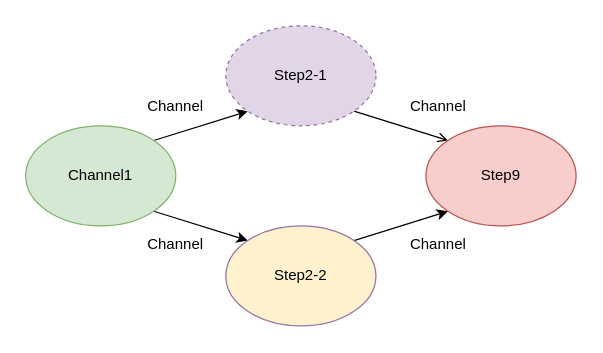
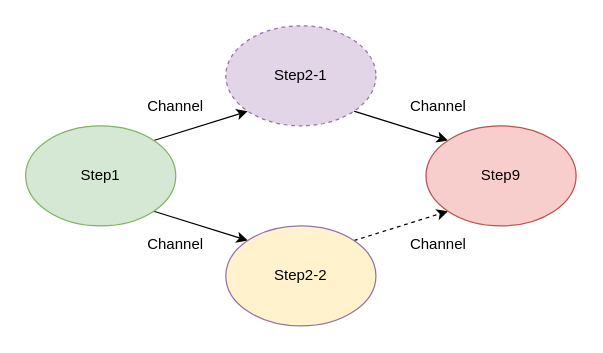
edge "Step2-1" -> "Step9": arrowhead open -> classic
node "Channel1": label "Channel1" -> "Step1"
edge "Step2-2" -> "Step9": style solid -> dashed
